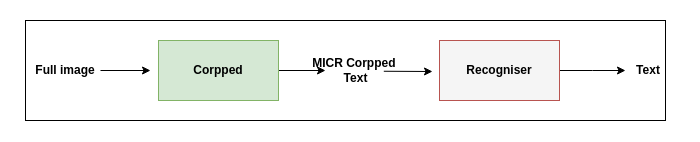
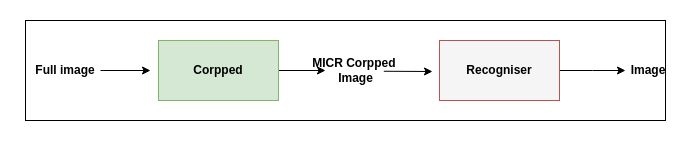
node "MICR Corpped Text": label "MICR Corpped Text" -> "MICR Corpped Image"
node "Text": label "Text" -> "Image"
